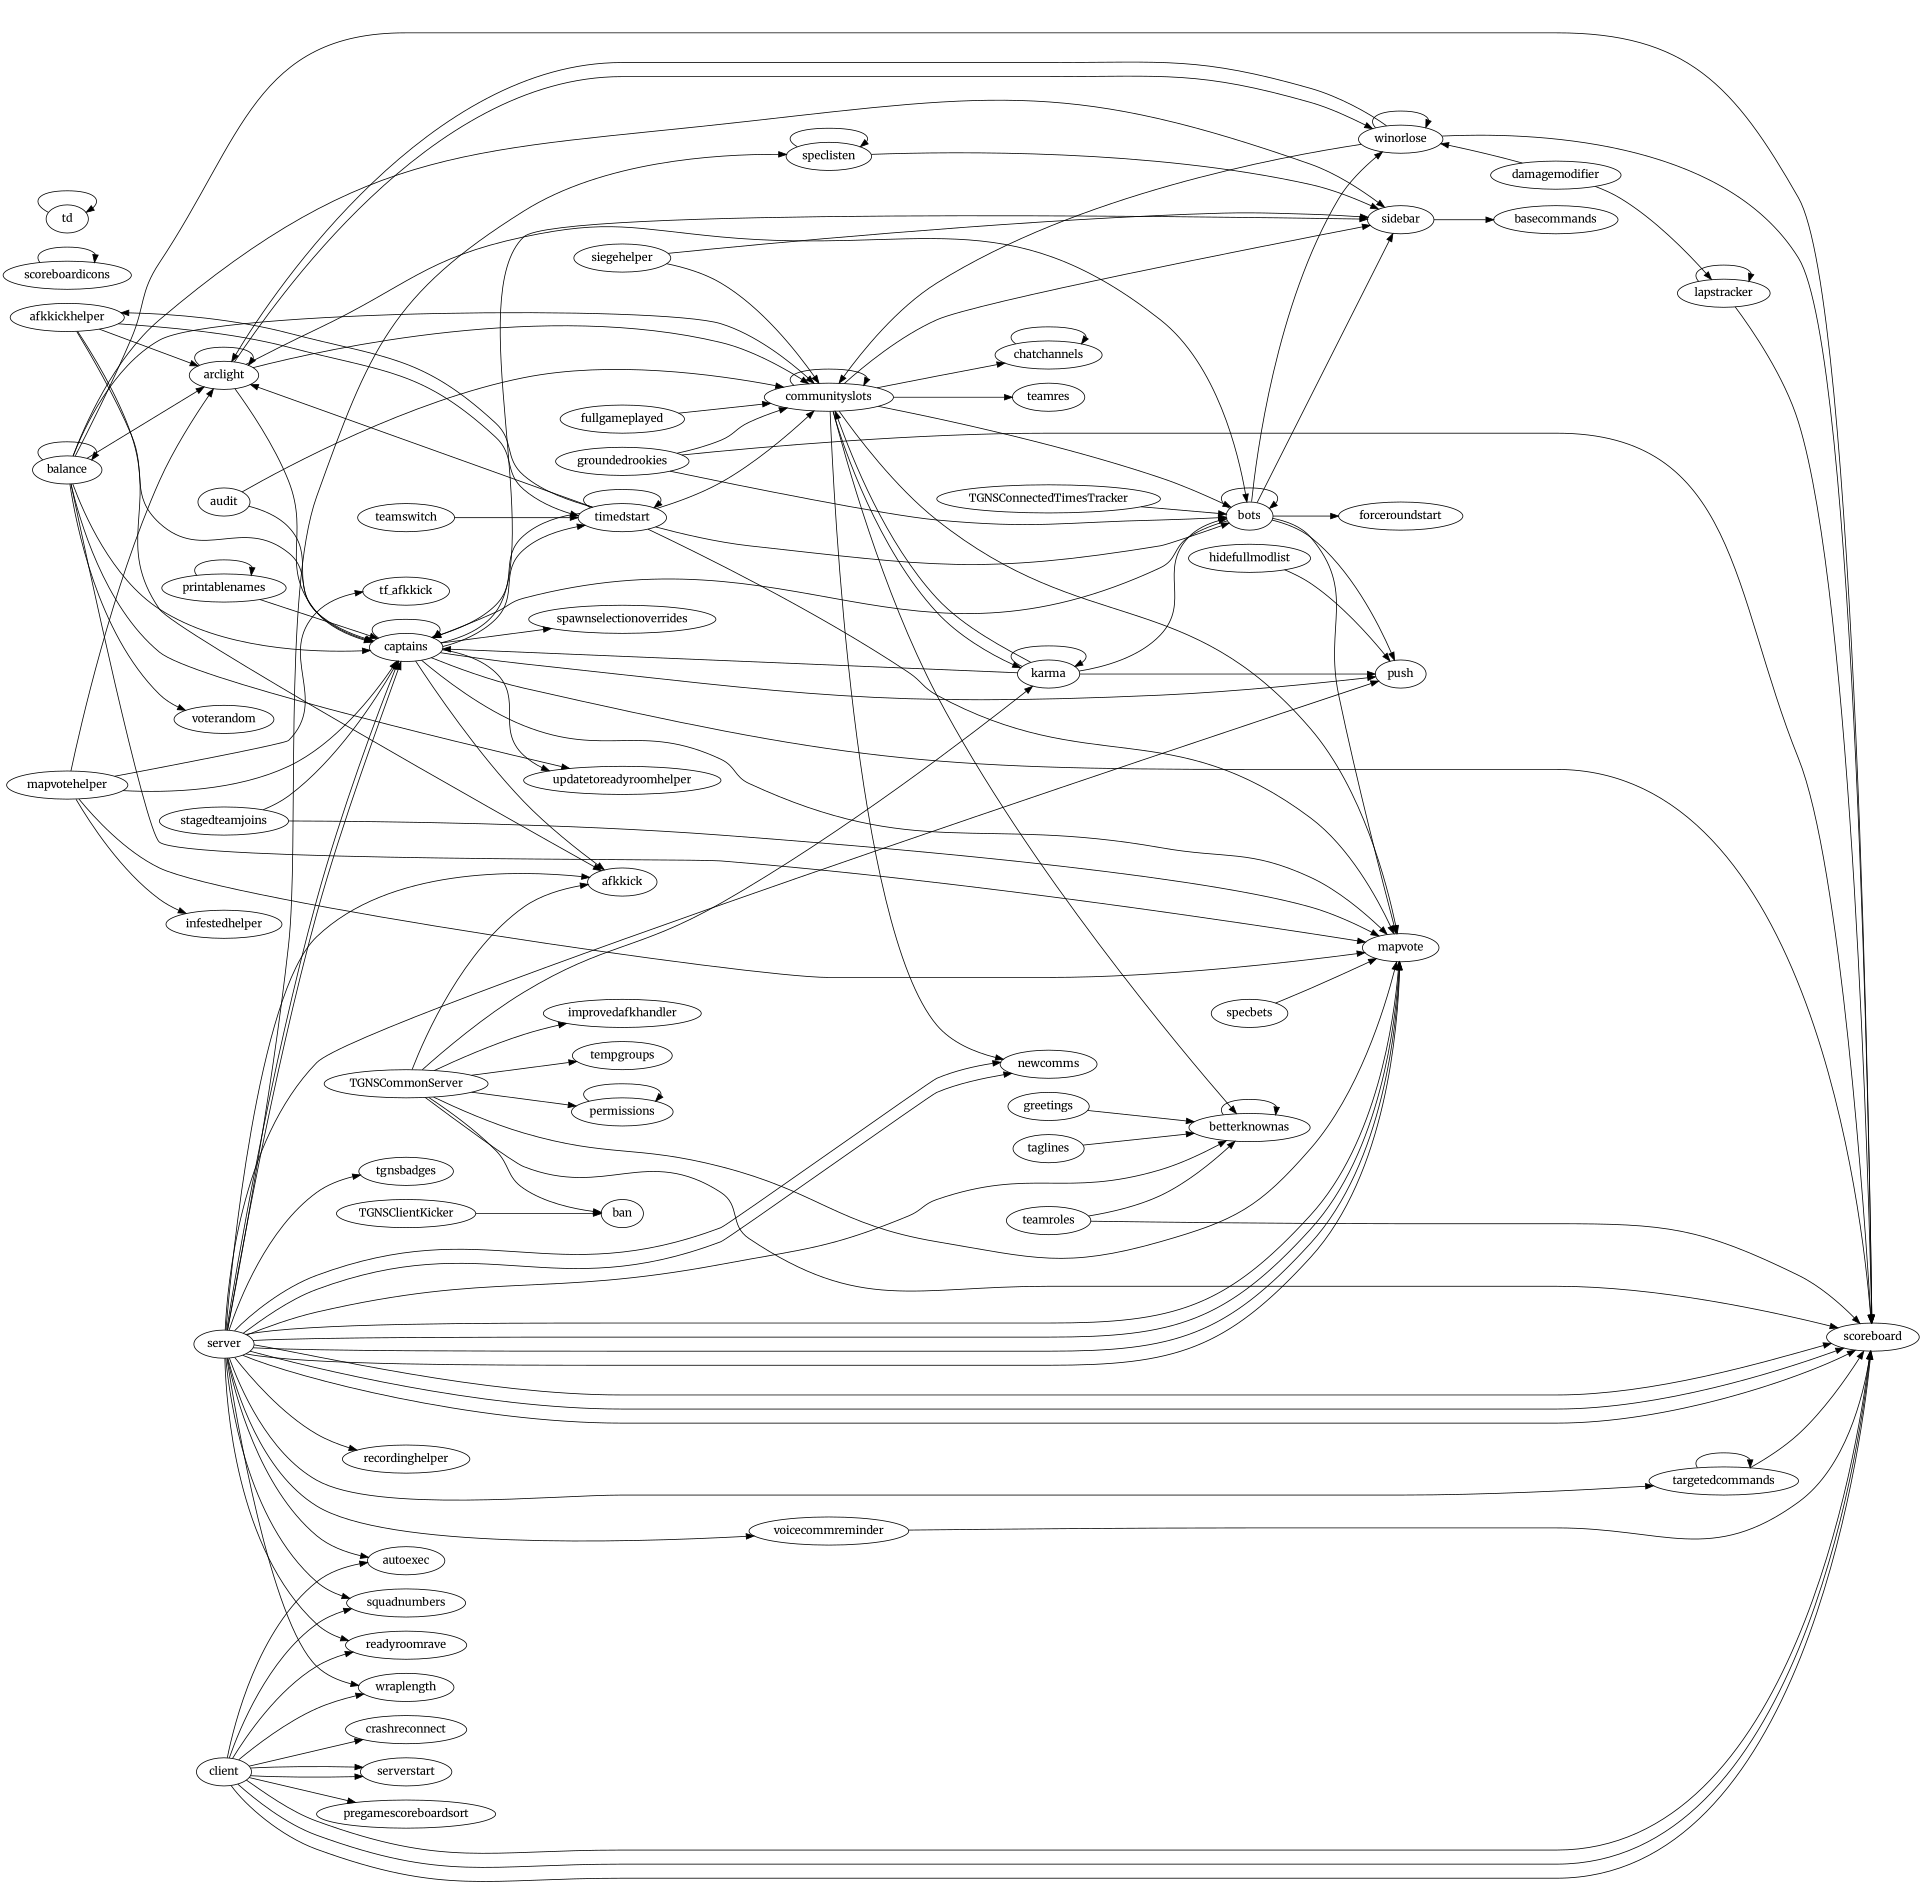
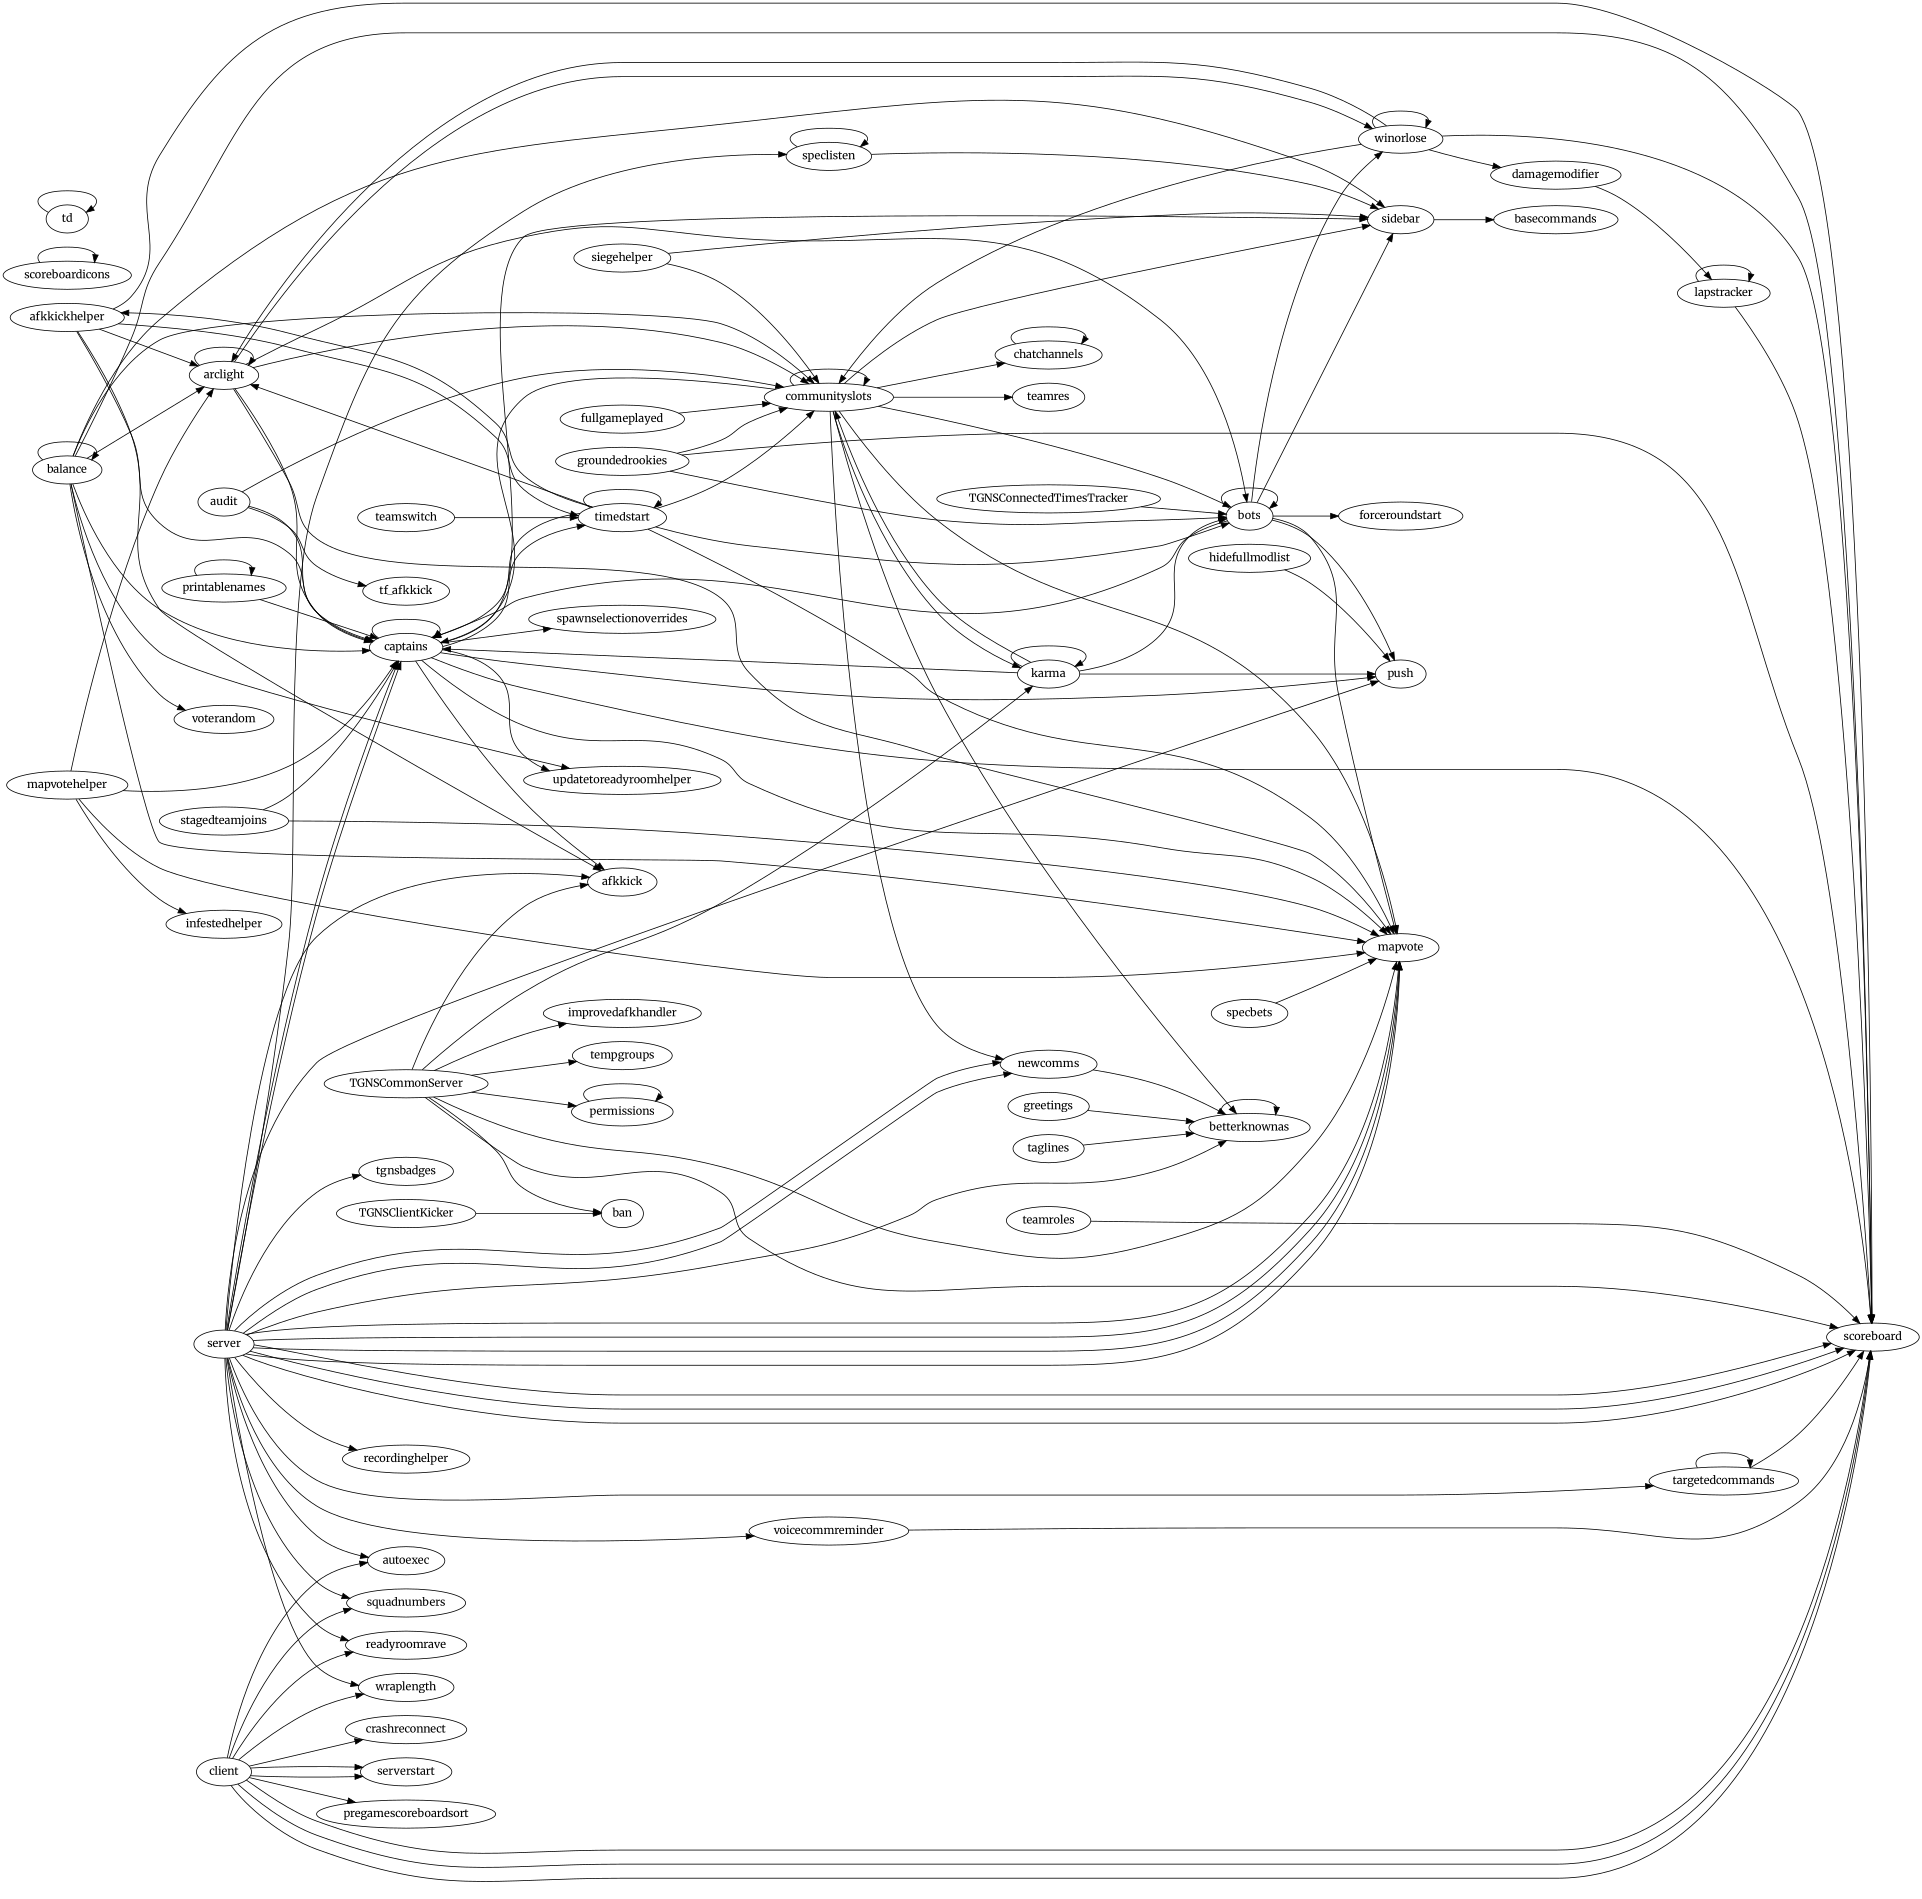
edge "afkkickhelper" -> "scoreboard": added
edge "damagemodifier" -> "winorlose": reversed
edge "communityslots" -> "captains": added
edge "arclight" -> "mapvote": added
edge "mapvotehelper" -> "tf_afkkick": now "audit" -> "tf_afkkick"
edge "teamroles" -> "betterknownas": now "newcomms" -> "betterknownas"
